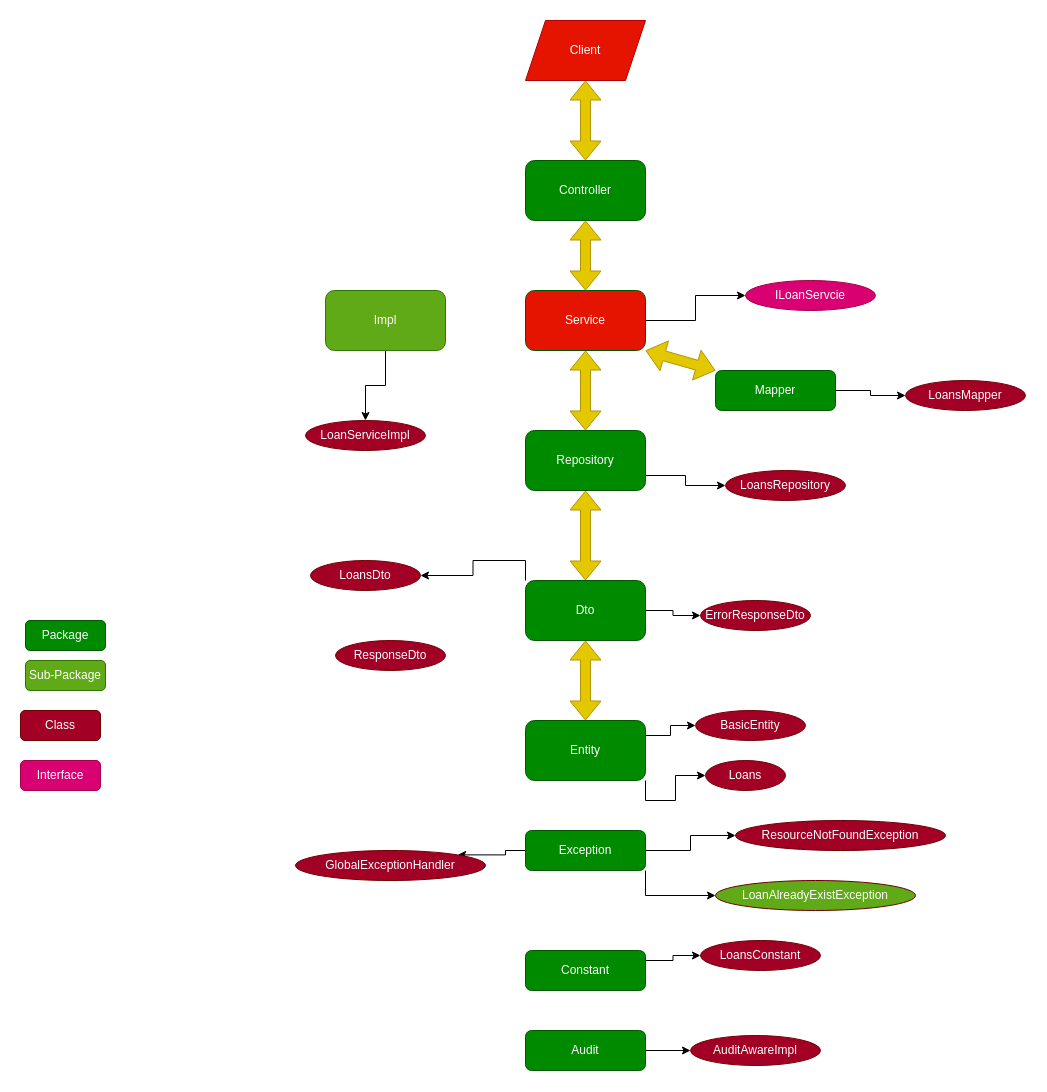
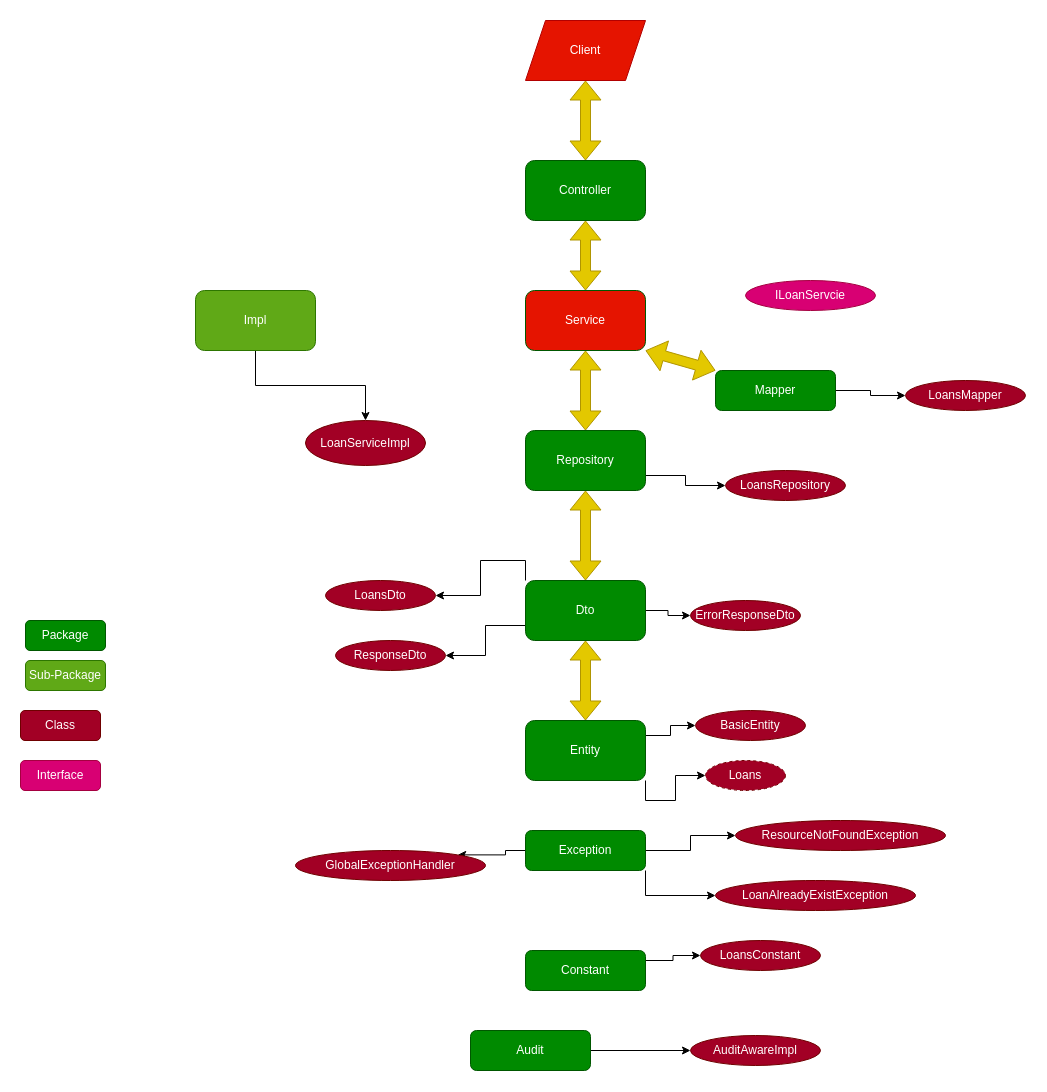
edge "Service" -> "ILoanServcie": removed
node "Impl": moved (386, 321) -> (256, 321)
node "LoanServiceImpl": size 120x30 -> 120x45
node "LoansDto": moved (366, 576) -> (381, 596)
node "ErrorResponseDto": moved (756, 616) -> (746, 616)
edge "Dto" -> "ResponseDto": added
node "Loans": style solid -> dashed
node "LoanAlreadyExistException": fillcolor #60a917 -> #a20025
node "Audit": moved (586, 1051) -> (531, 1051)
